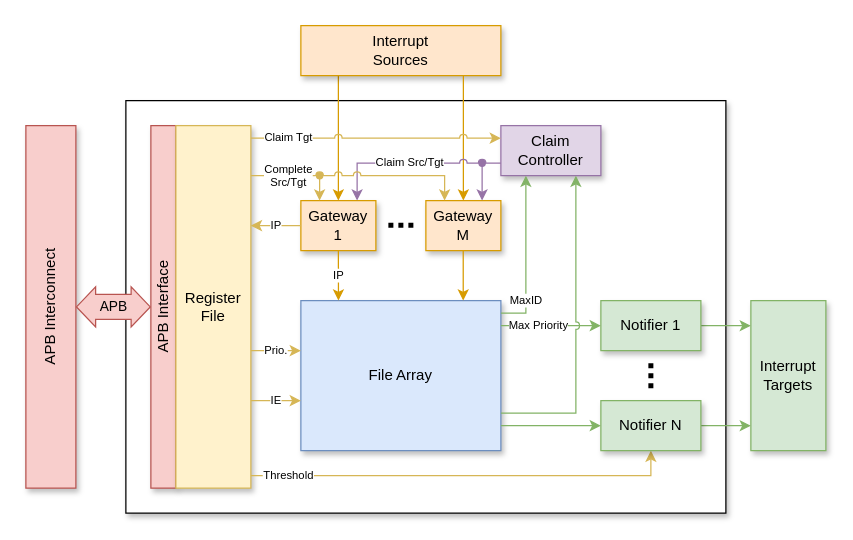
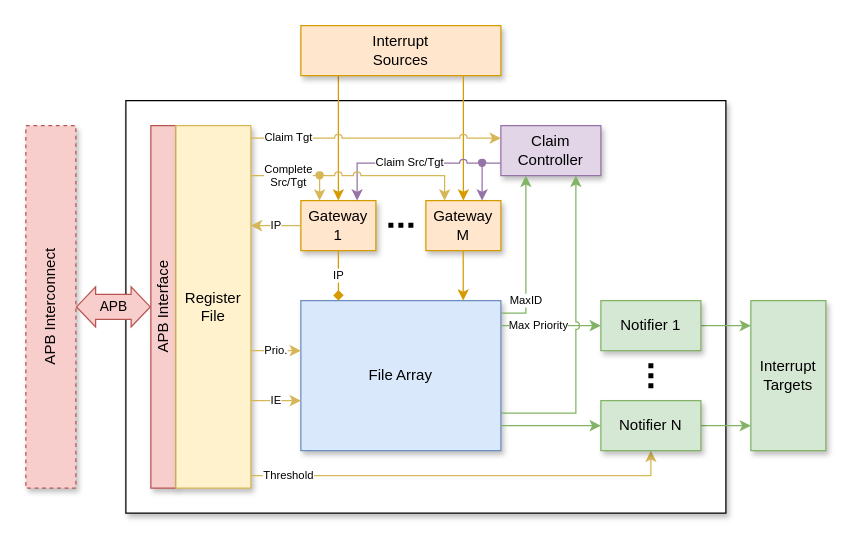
edge "Gateway 1" -> "File Array": arrowhead classic -> diamond
node "APB Interconnect": style solid -> dashed
